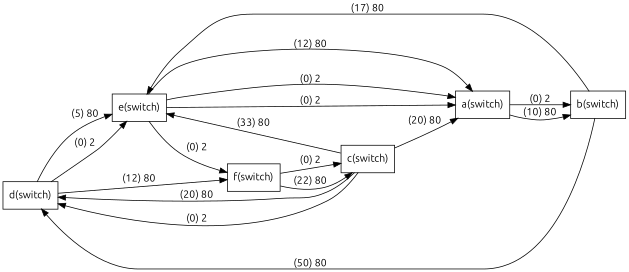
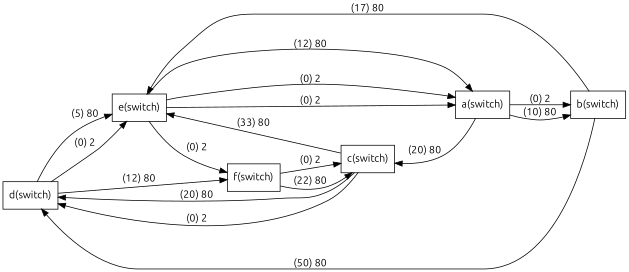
edge "c(switch)" -> "a(switch)": reversed
